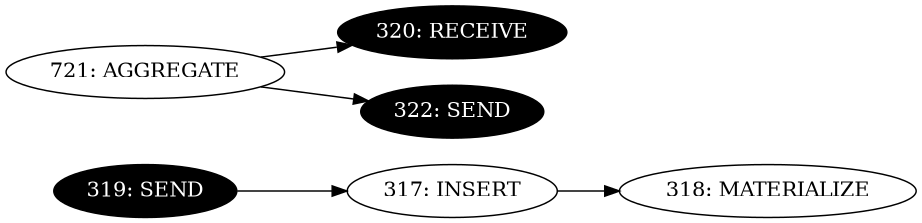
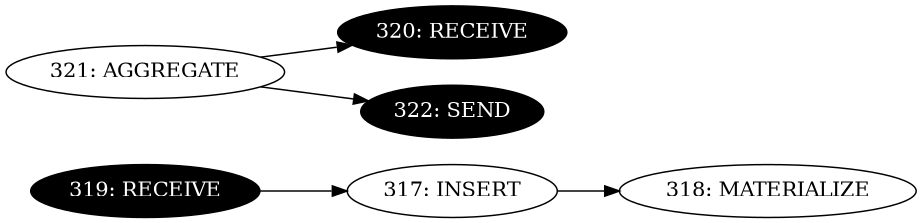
node "721: AGGREGATE": label "721: AGGREGATE" -> "321: AGGREGATE"
node "319: SEND": label "319: SEND" -> "319: RECEIVE"
